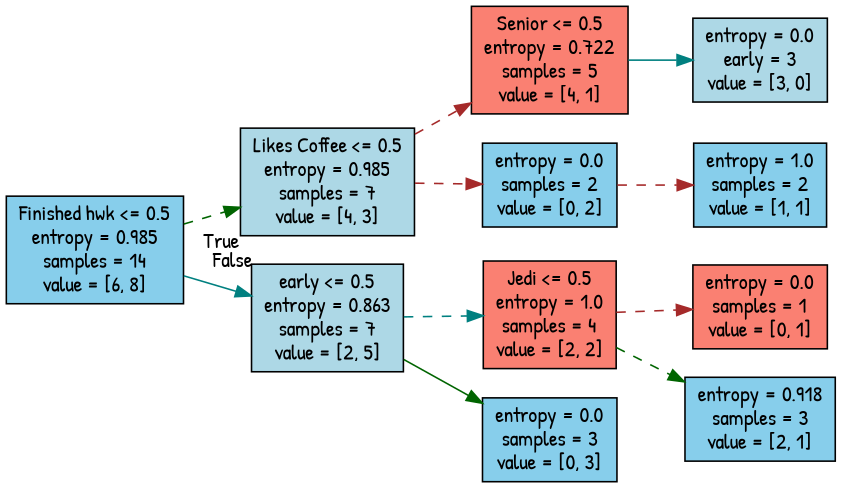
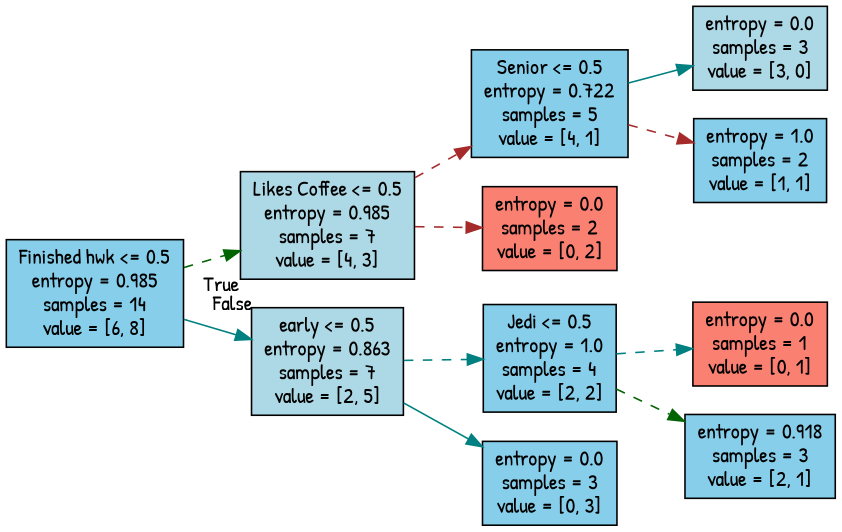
node "Senior <= 0.5 entropy = 0.722 samples = 5 value = [4, 1]": fillcolor salmon -> skyblue
node "entropy = 0.0 early = 3 value = [3, 0]": label "entropy = 0.0 early = 3 value = [3, 0]" -> "entropy = 0.0 samples = 3 value = [3, 0]"
node "entropy = 0.0 samples = 2 value = [0, 2]": fillcolor skyblue -> salmon
edge "entropy = 0.0 samples = 2 value = [0, 2]" -> "entropy = 1.0 samples = 2 value = [1, 1]": now "Senior <= 0.5 entropy = 0.722 samples = 5 value = [4, 1]" -> "entropy = 1.0 samples = 2 value = [1, 1]"
edge "Jedi <= 0.5 entropy = 1.0 samples = 4 value = [2, 2]" -> "entropy = 0.0 samples = 1 value = [0, 1]": color brown -> teal
node "Jedi <= 0.5 entropy = 1.0 samples = 4 value = [2, 2]": fillcolor salmon -> skyblue
edge "early <= 0.5 entropy = 0.863 samples = 7 value = [2, 5]" -> "entropy = 0.0 samples = 3 value = [0, 3]": color darkgreen -> teal
